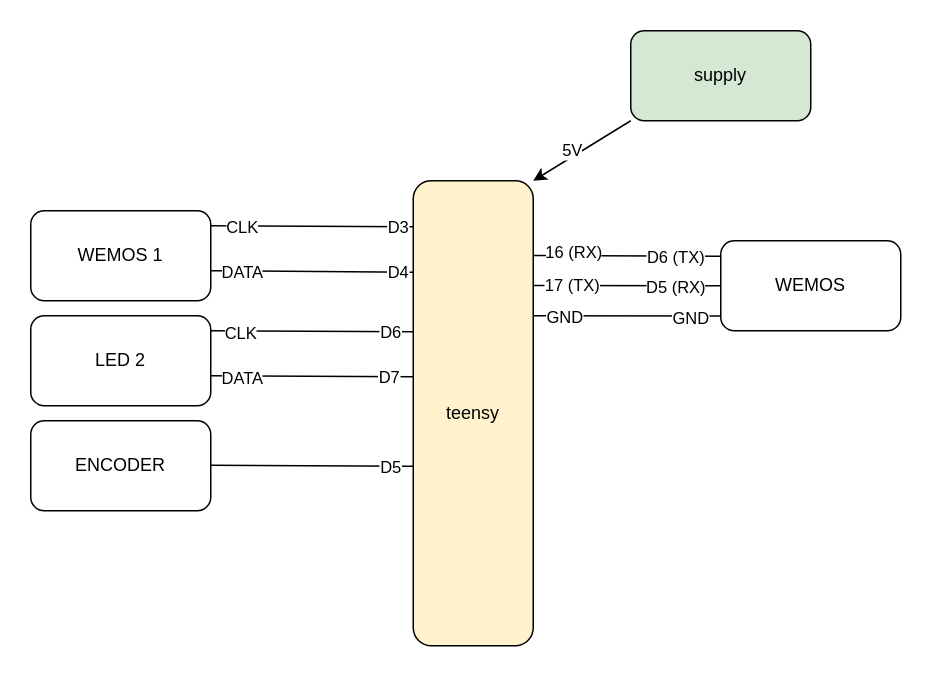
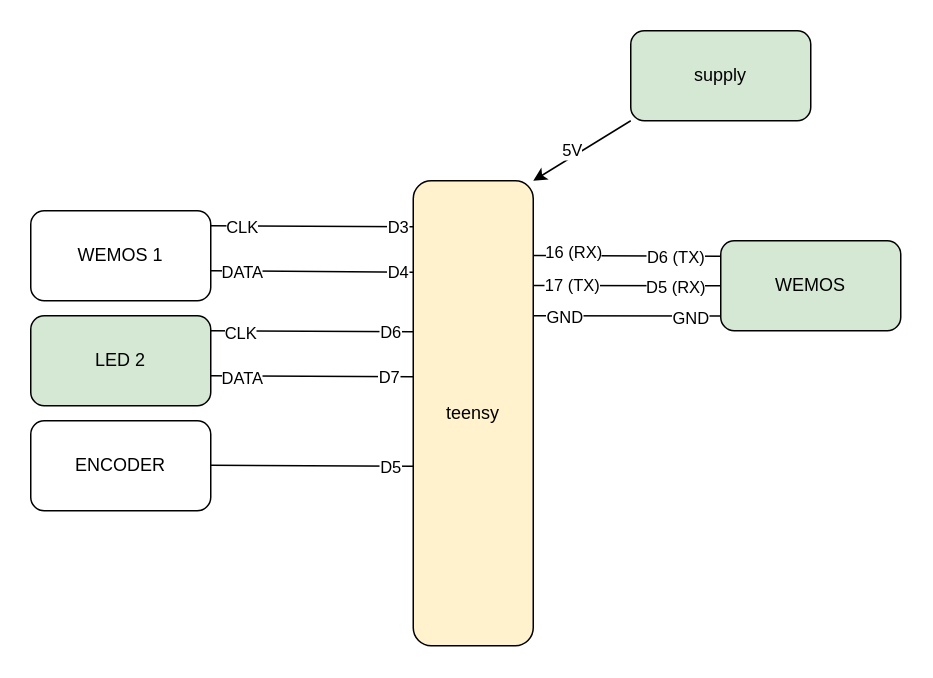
node "WEMOS": fillcolor #ffffff -> #d5e8d4
node "LED 2": fillcolor #ffffff -> #d5e8d4
